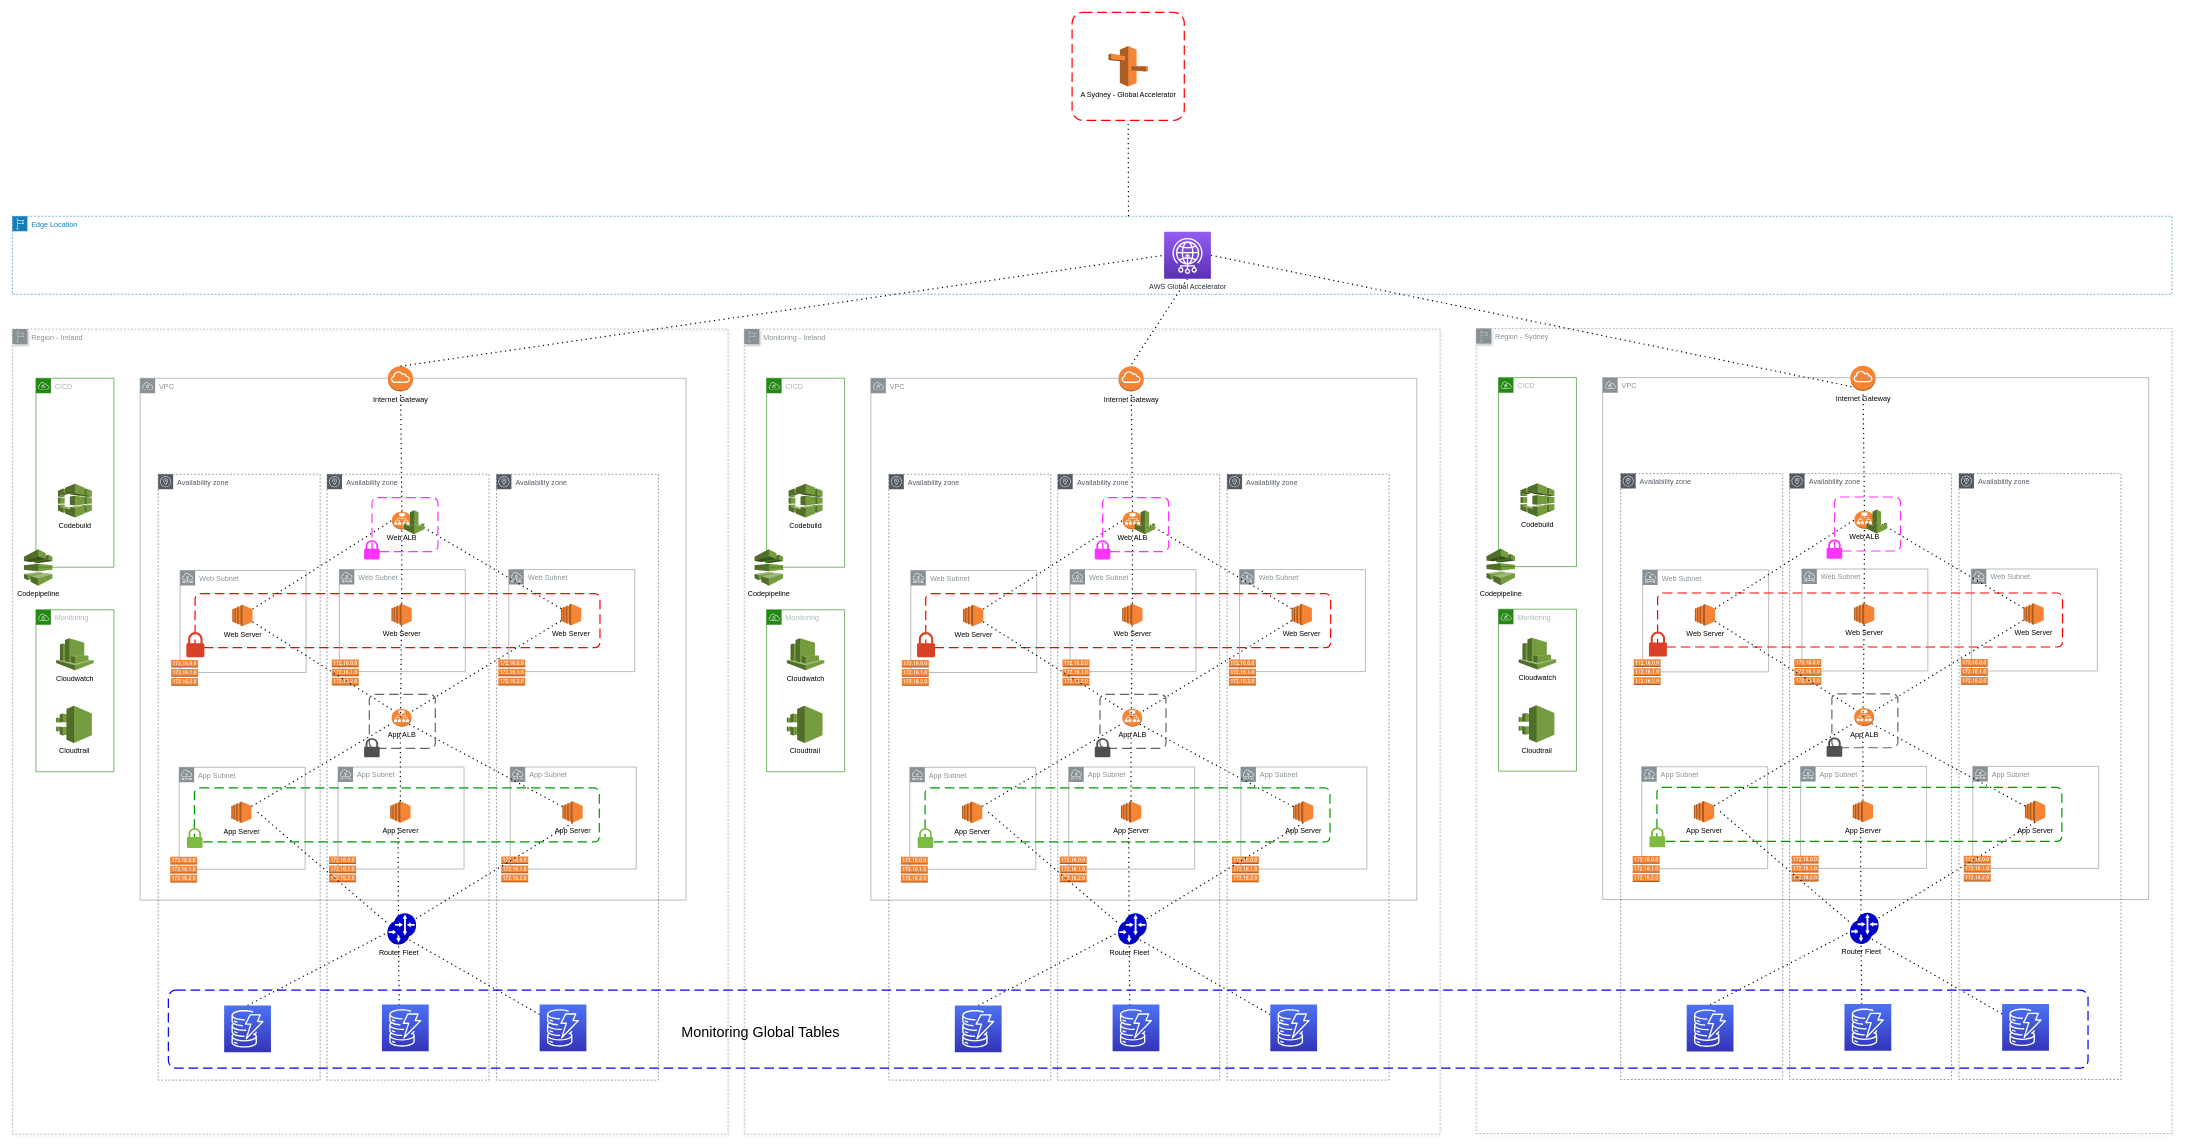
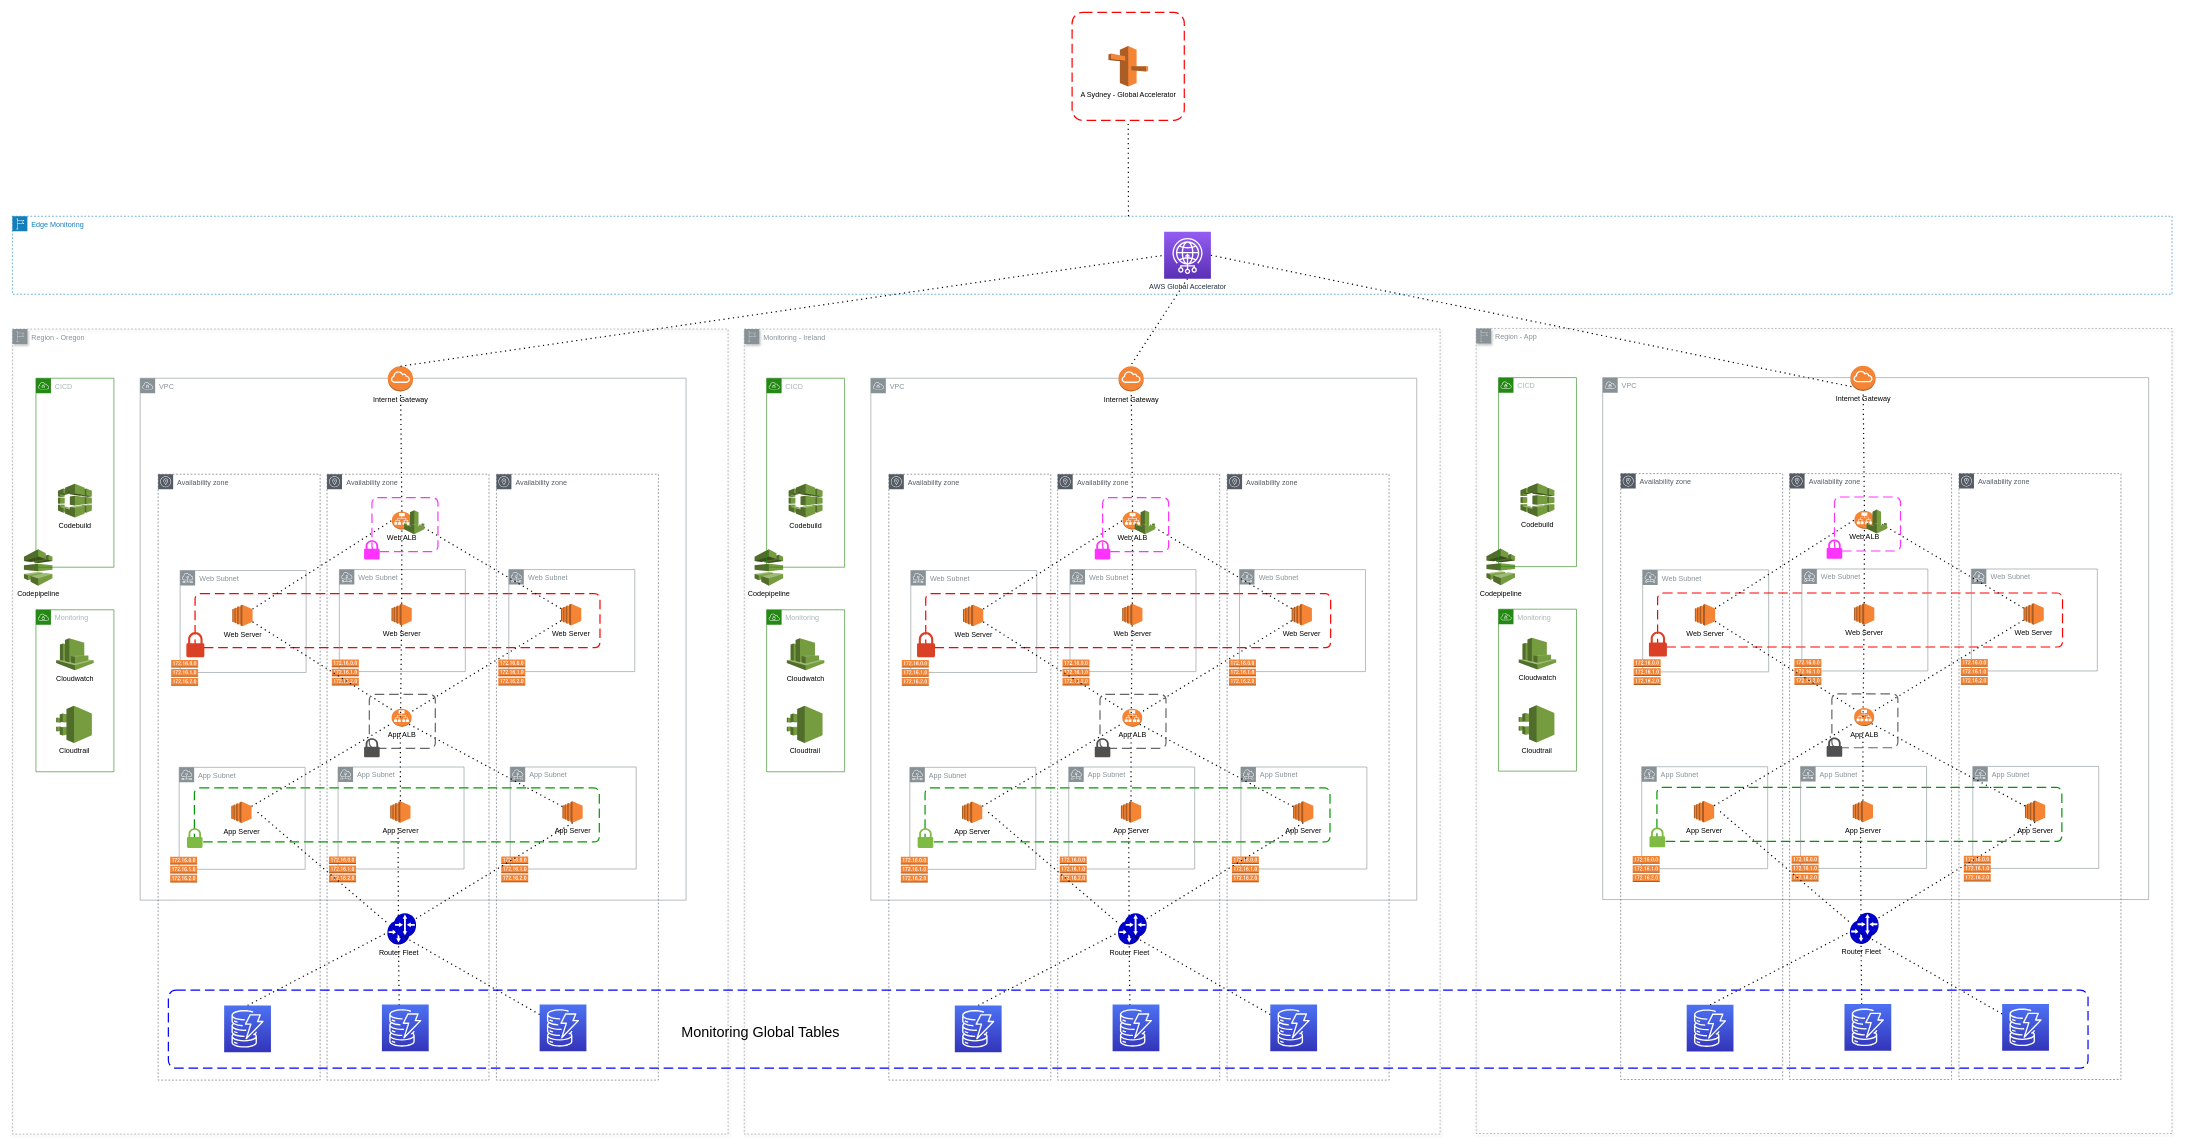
node "Edge Location": label "Edge Location" -> "Edge Monitoring"
node "Region - Sydney": label "Region - Sydney" -> "Region - App"
node "Region - Ireland": label "Region - Ireland" -> "Region - Oregon"
